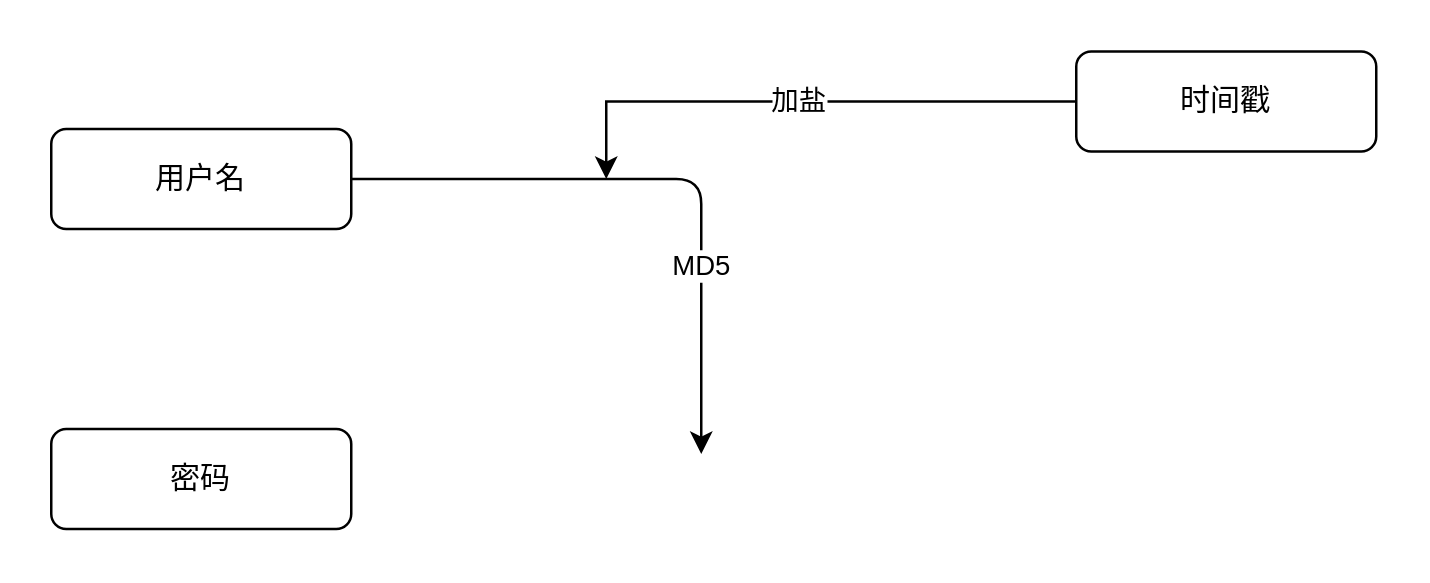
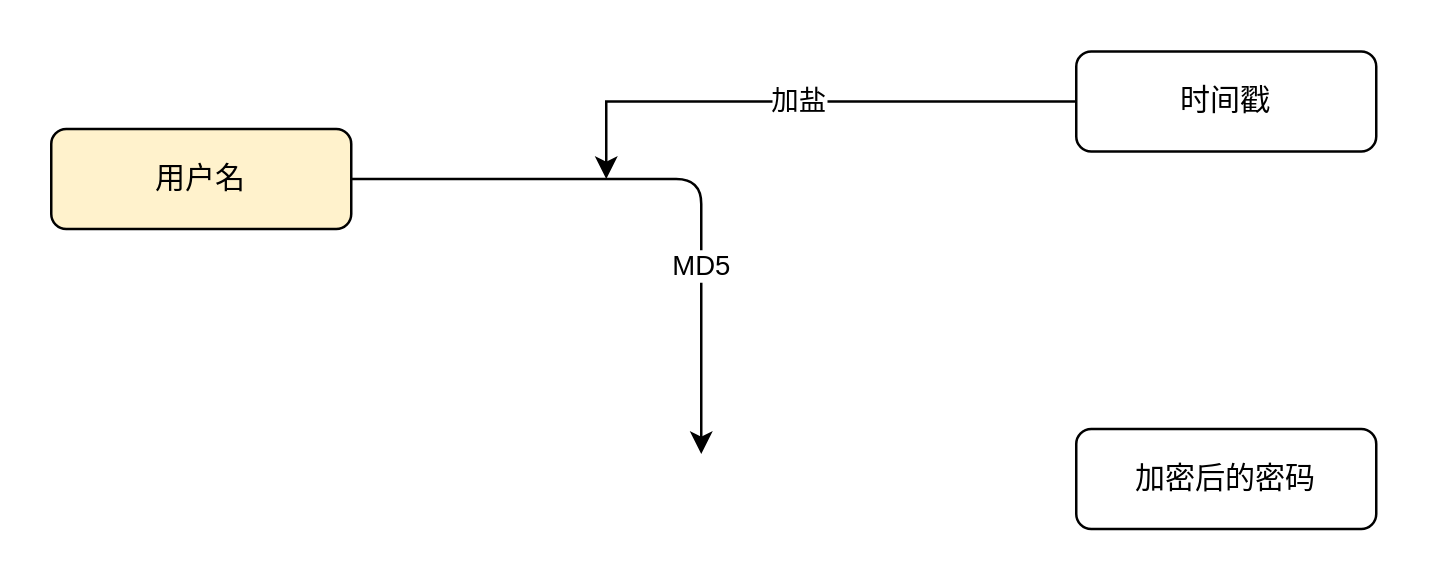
node "用户名": fillcolor #ffffff -> #fff2cc
node "密码": removed
node "加密后的密码": added
